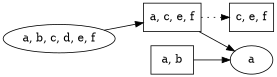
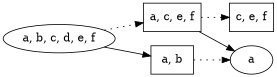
edge "a, b, c, d, e, f" -> "a, c, e, f": style solid -> dotted
edge "a, b, c, d, e, f" -> "a, b": added
edge "a, b" -> "a": style solid -> dotted
